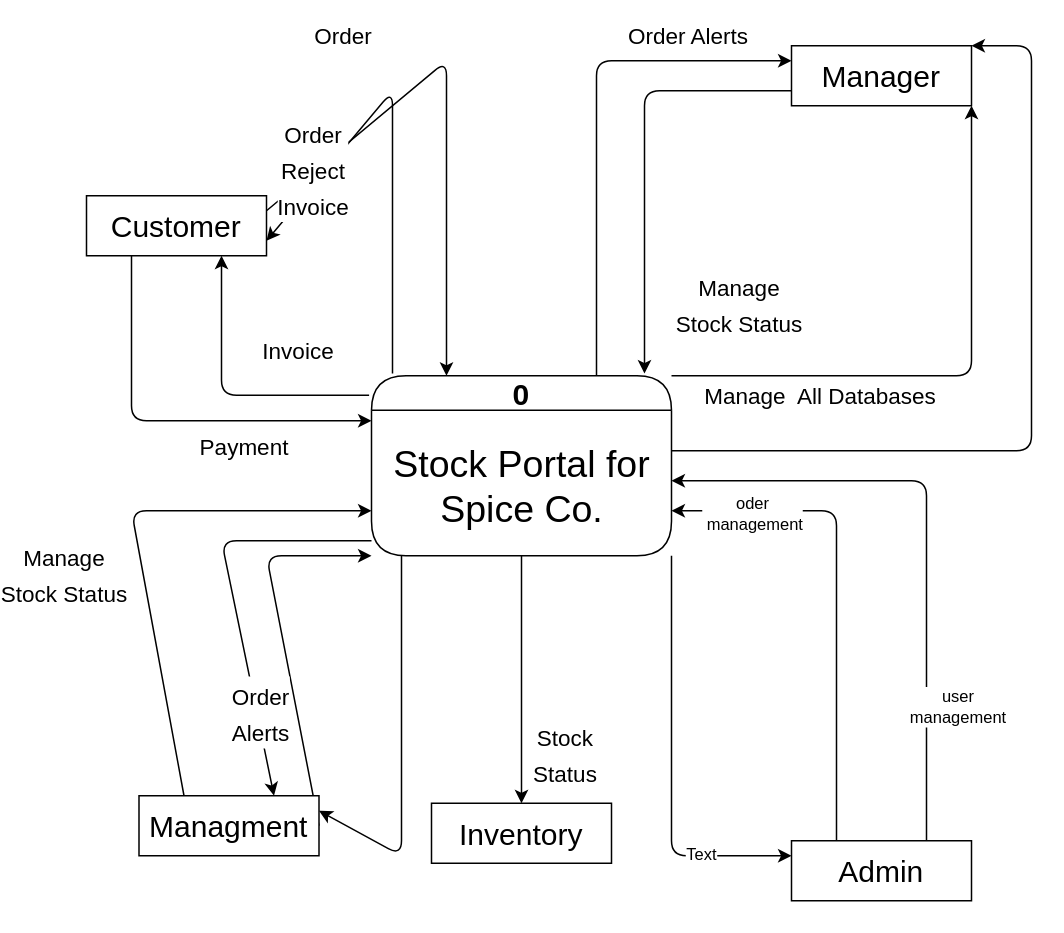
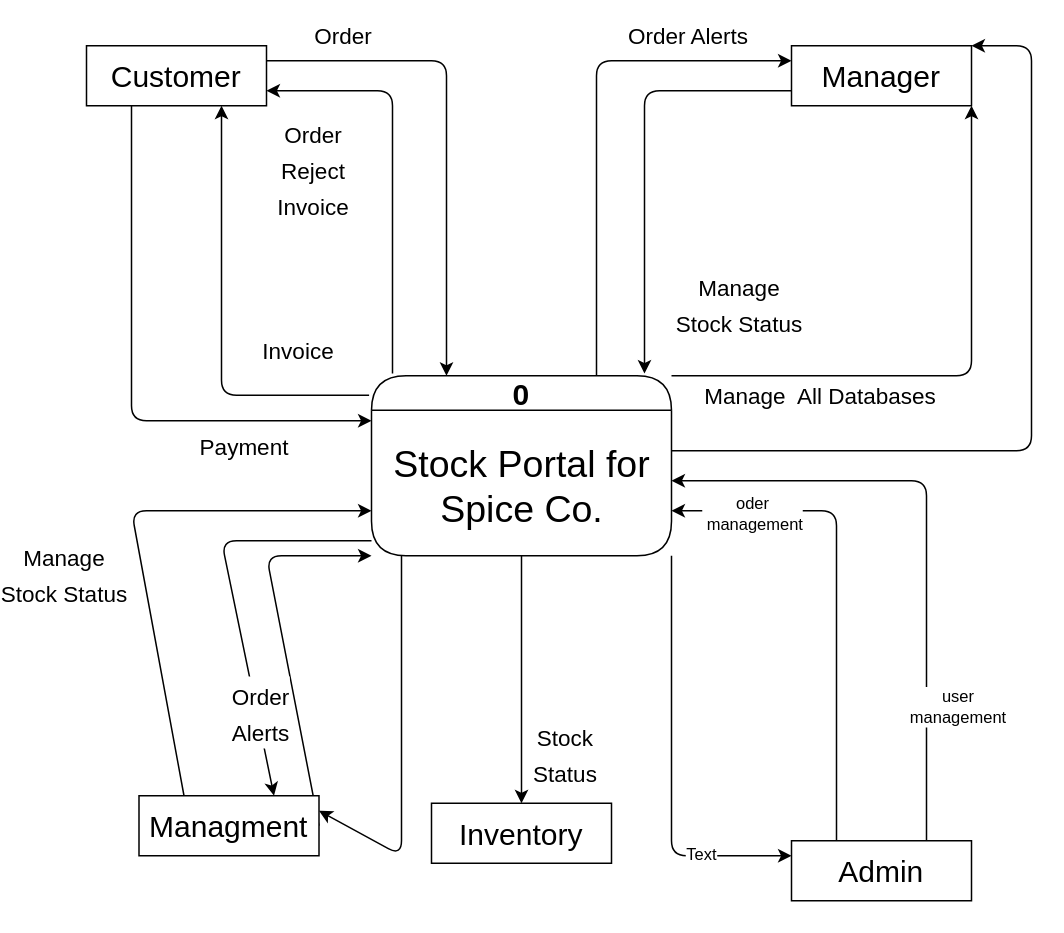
node "Customer": moved (176, 226) -> (176, 76)
